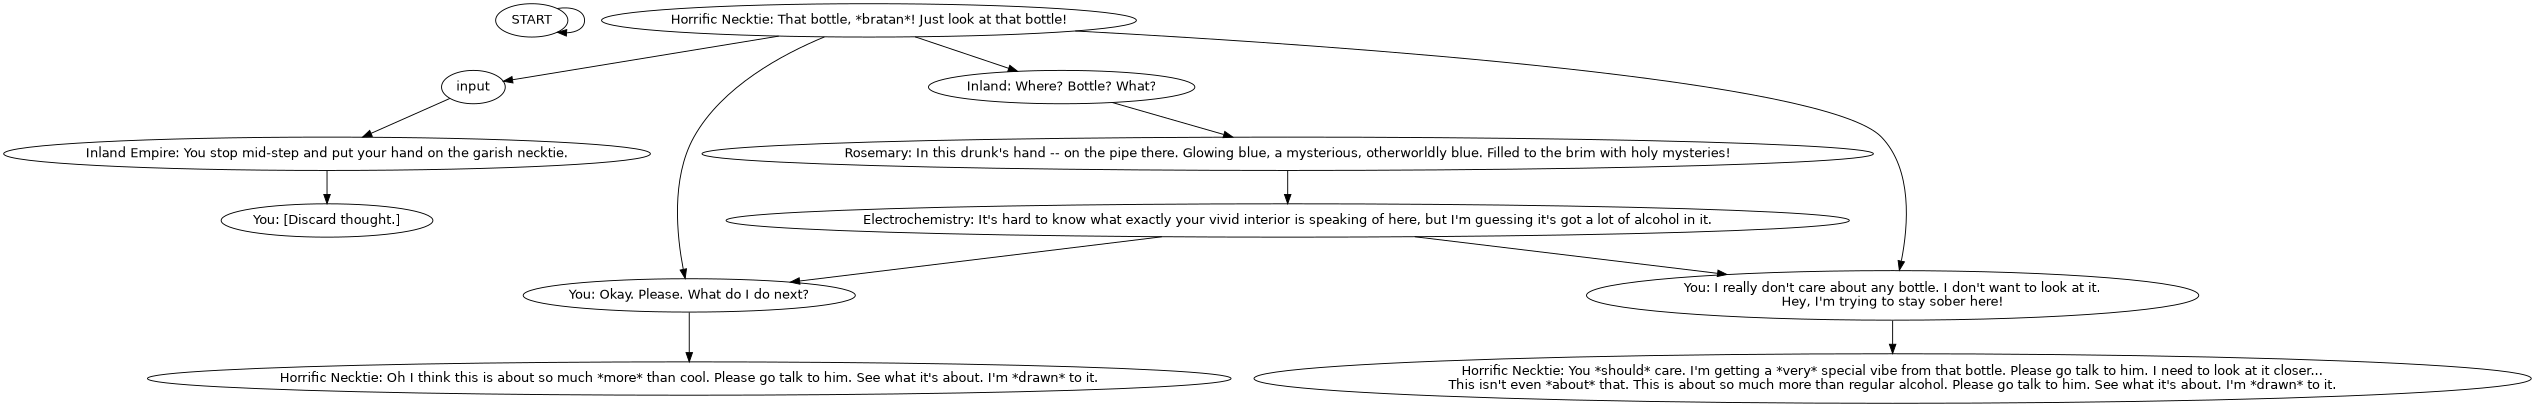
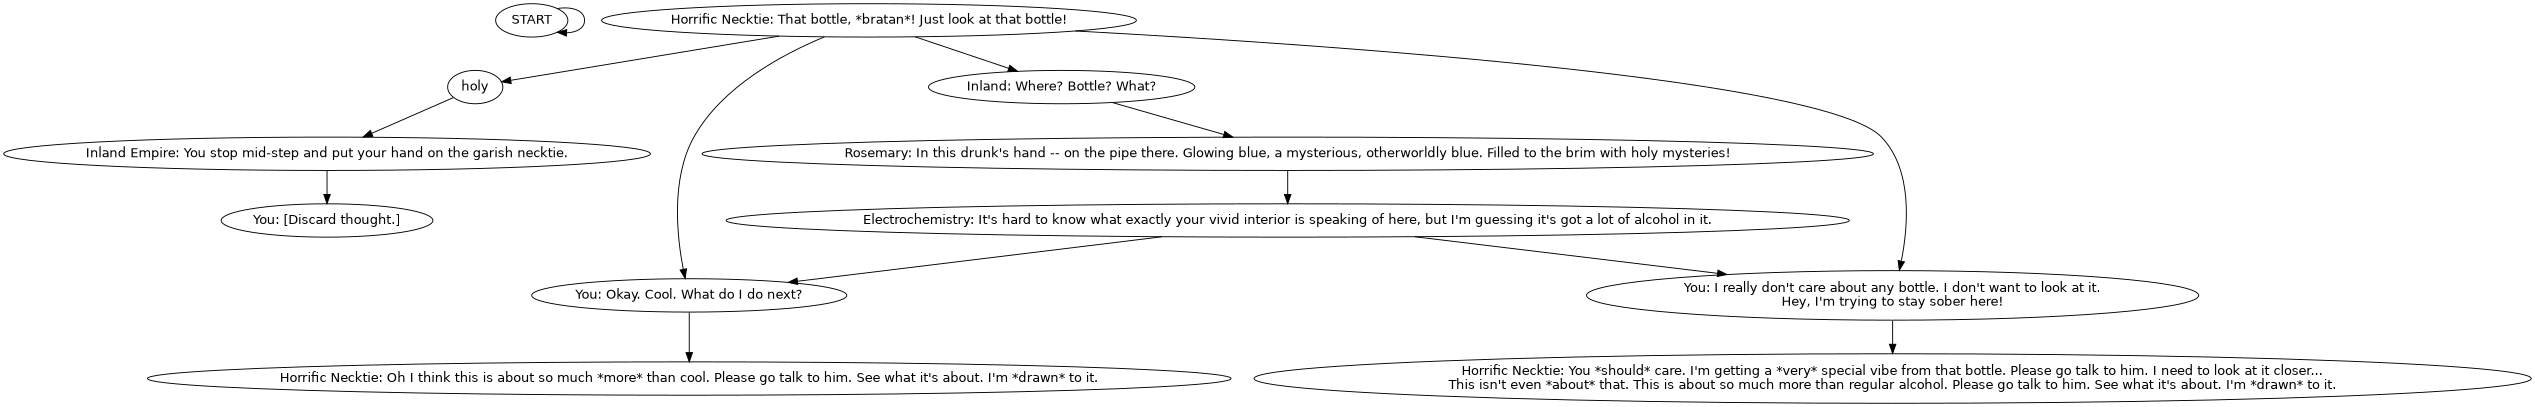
node "input": label "input" -> "holy"
node "You: Okay. Please. What do I do next?": label "You: Okay. Please. What do I do next?" -> "You: Okay. Cool. What do I do next?"
